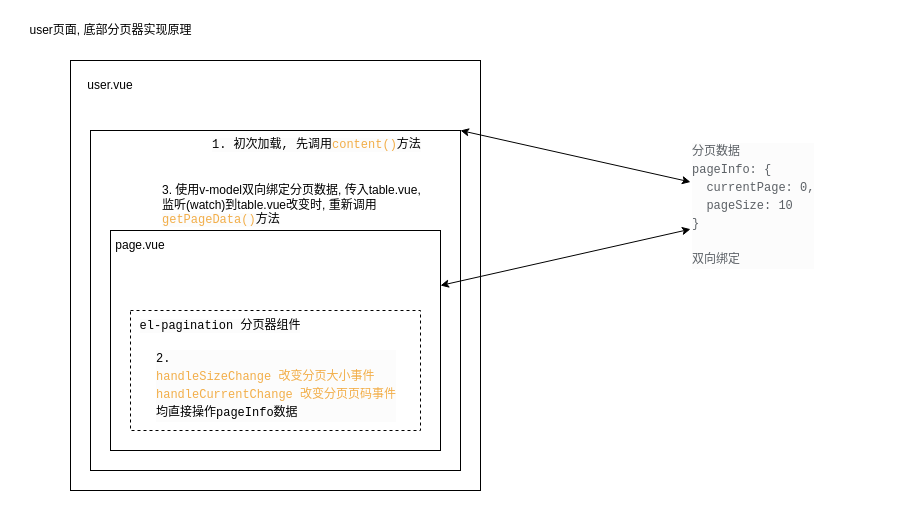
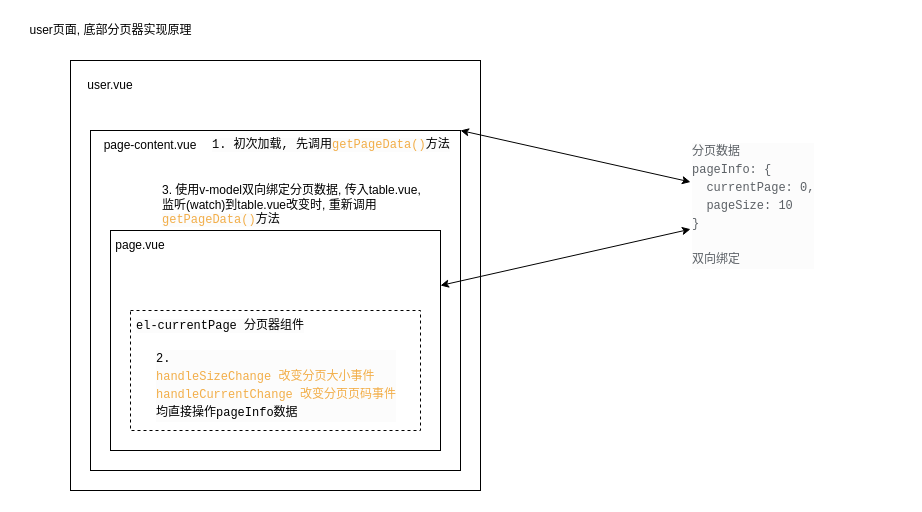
node "1. 初次加载, 先调用content()方法": label "1. 初次加载, 先调用content()方法" -> "1. 初次加载, 先调用getPageData()方法"
node "page-content.vue": added
node "el-pagination 分页器组件": label "el-pagination 分页器组件" -> "el-currentPage 分页器组件"
